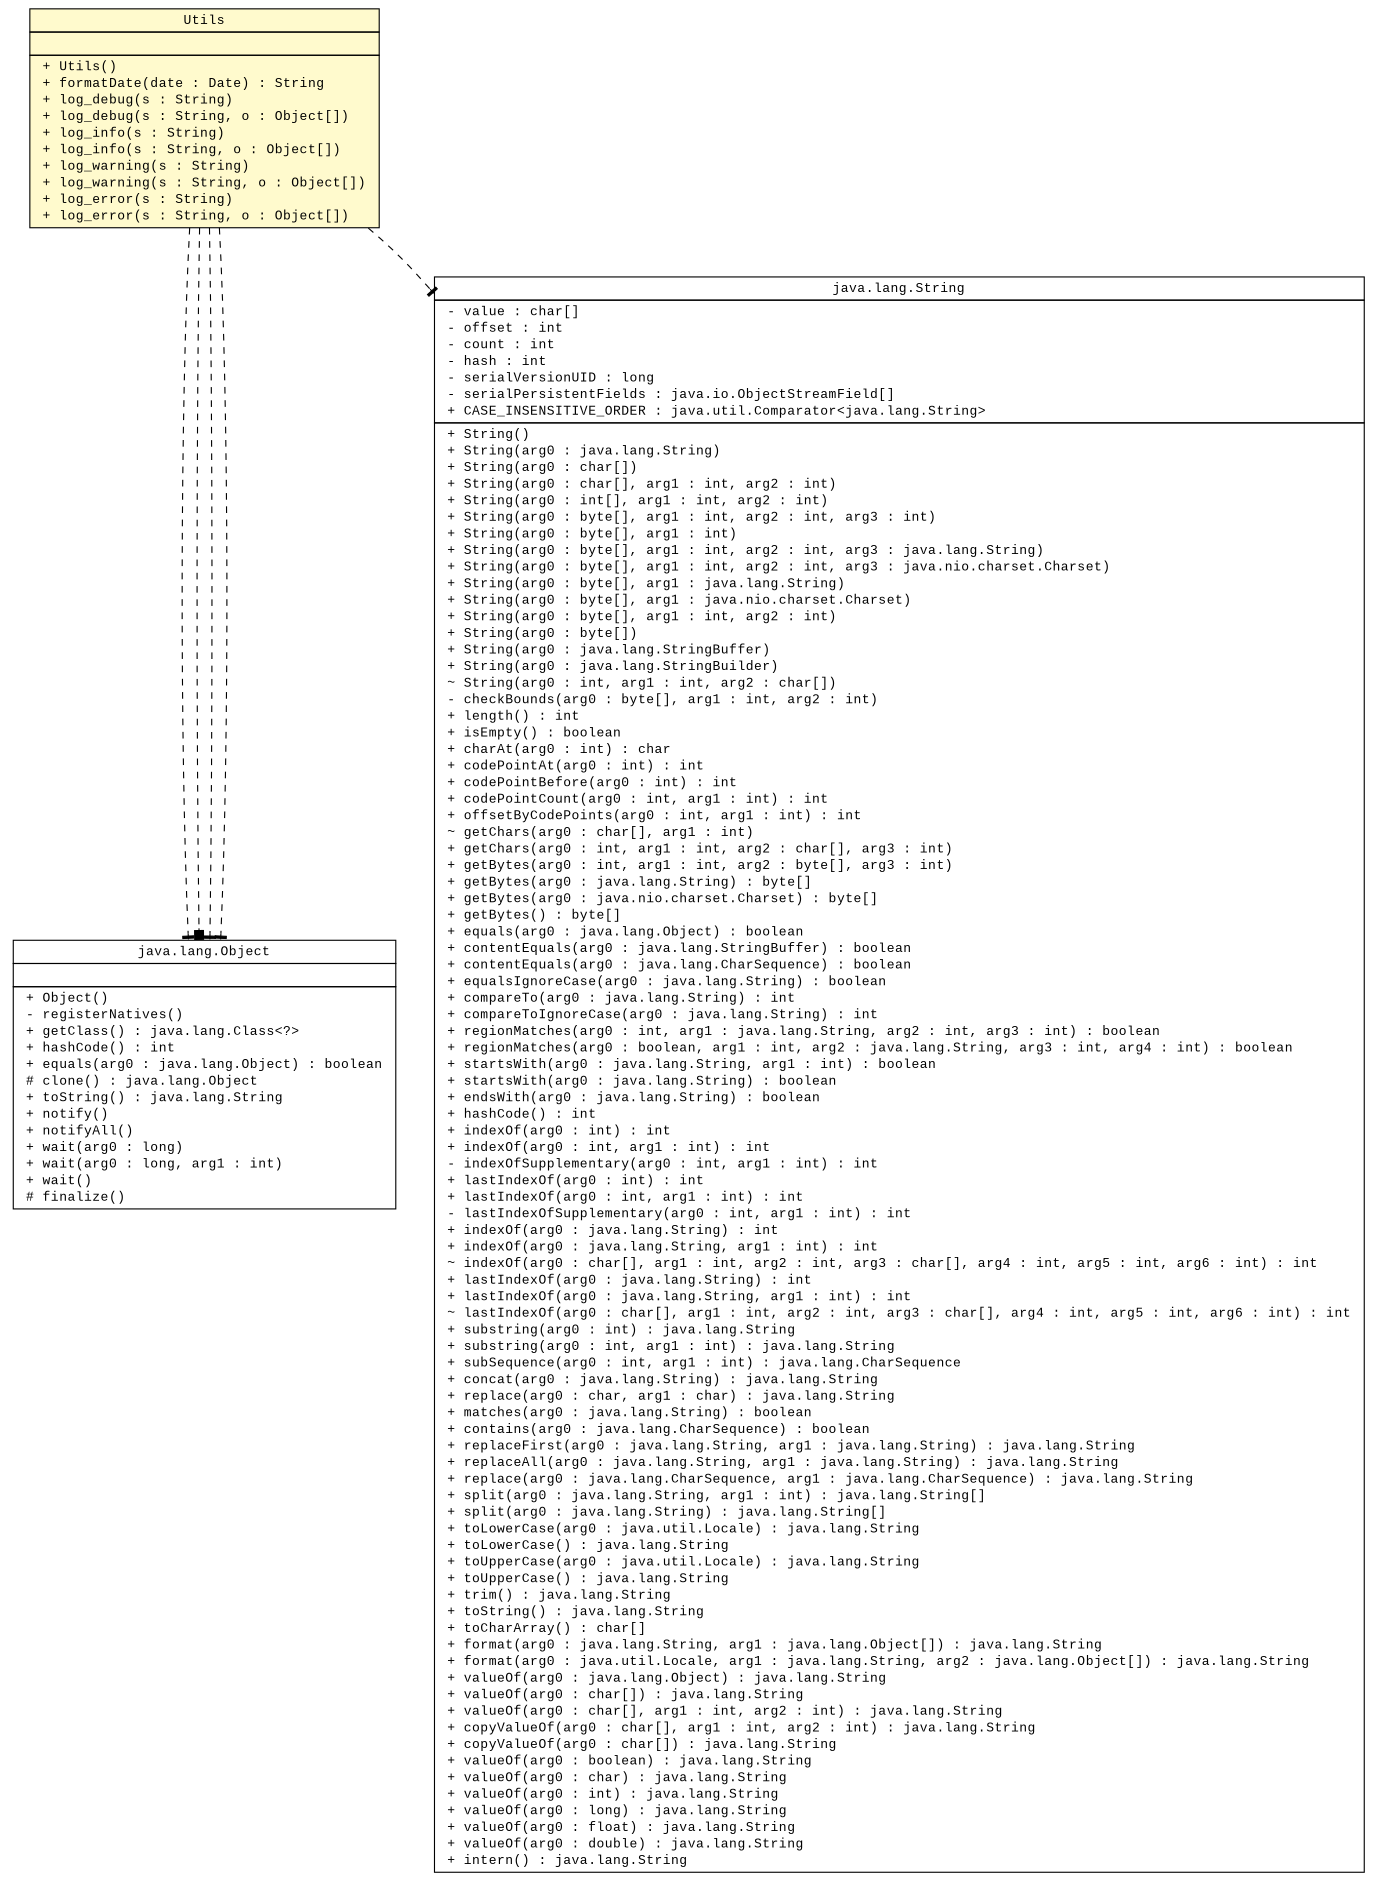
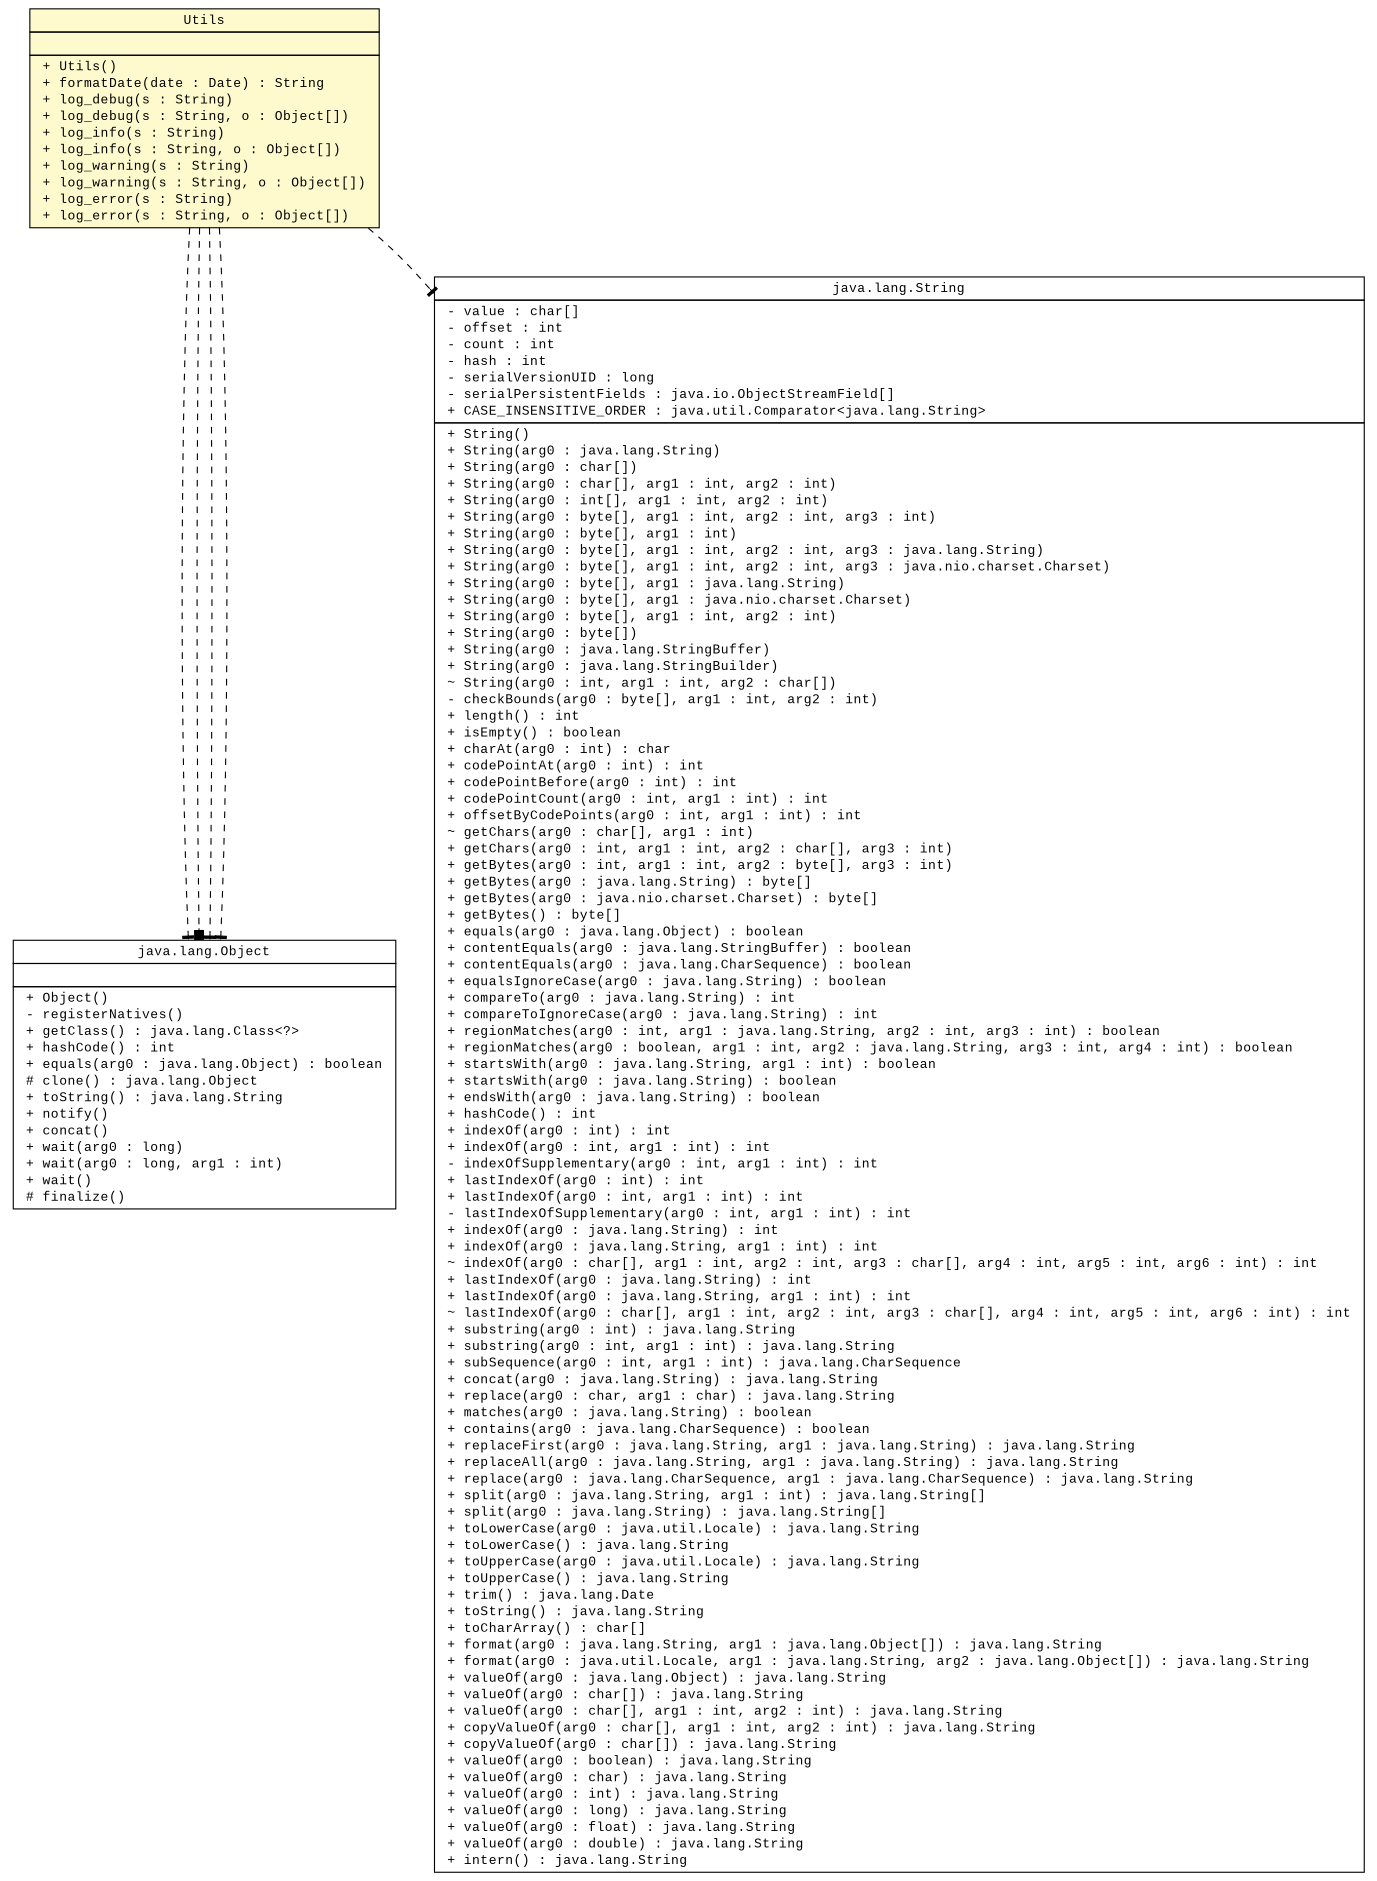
node "java.lang.Object": text "+ notifyAll()" -> "+ concat()"
node "java.lang.String": text "+ trim() : java.lang.String" -> "+ trim() : java.lang.Date"
